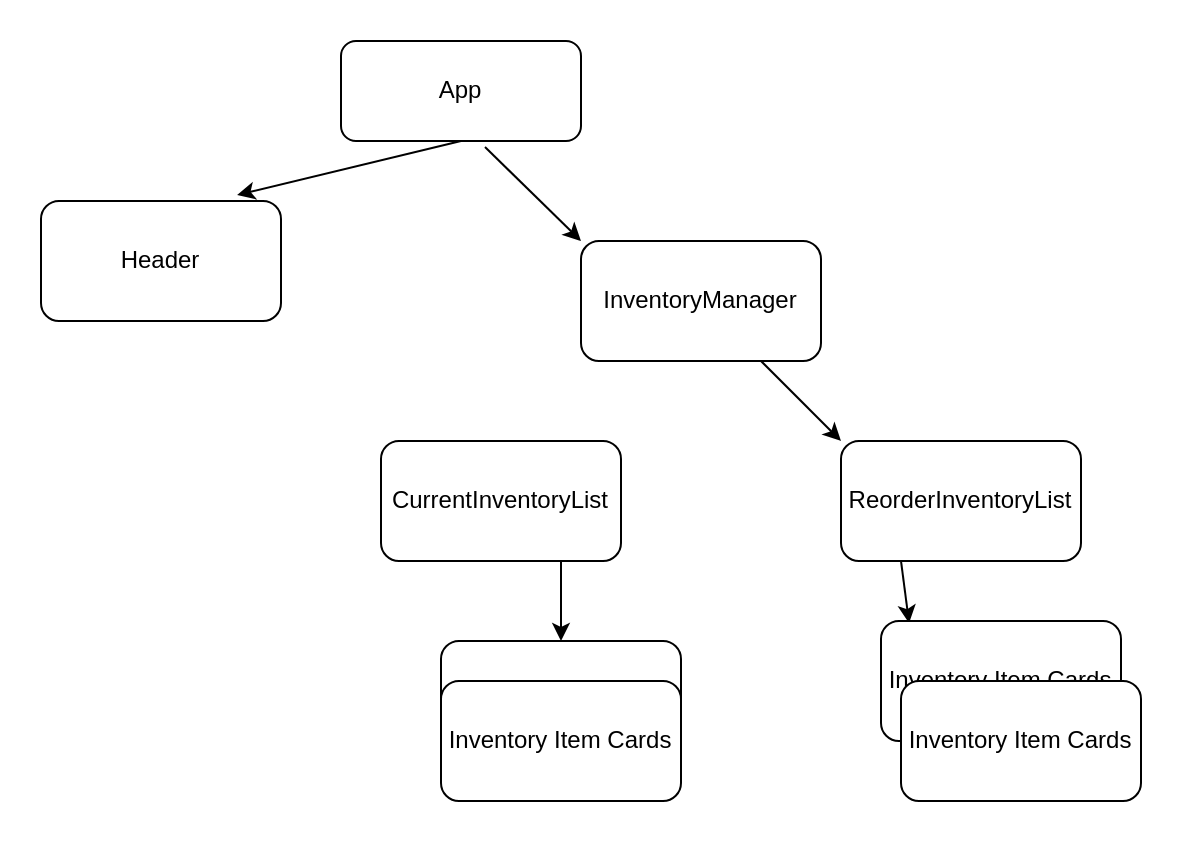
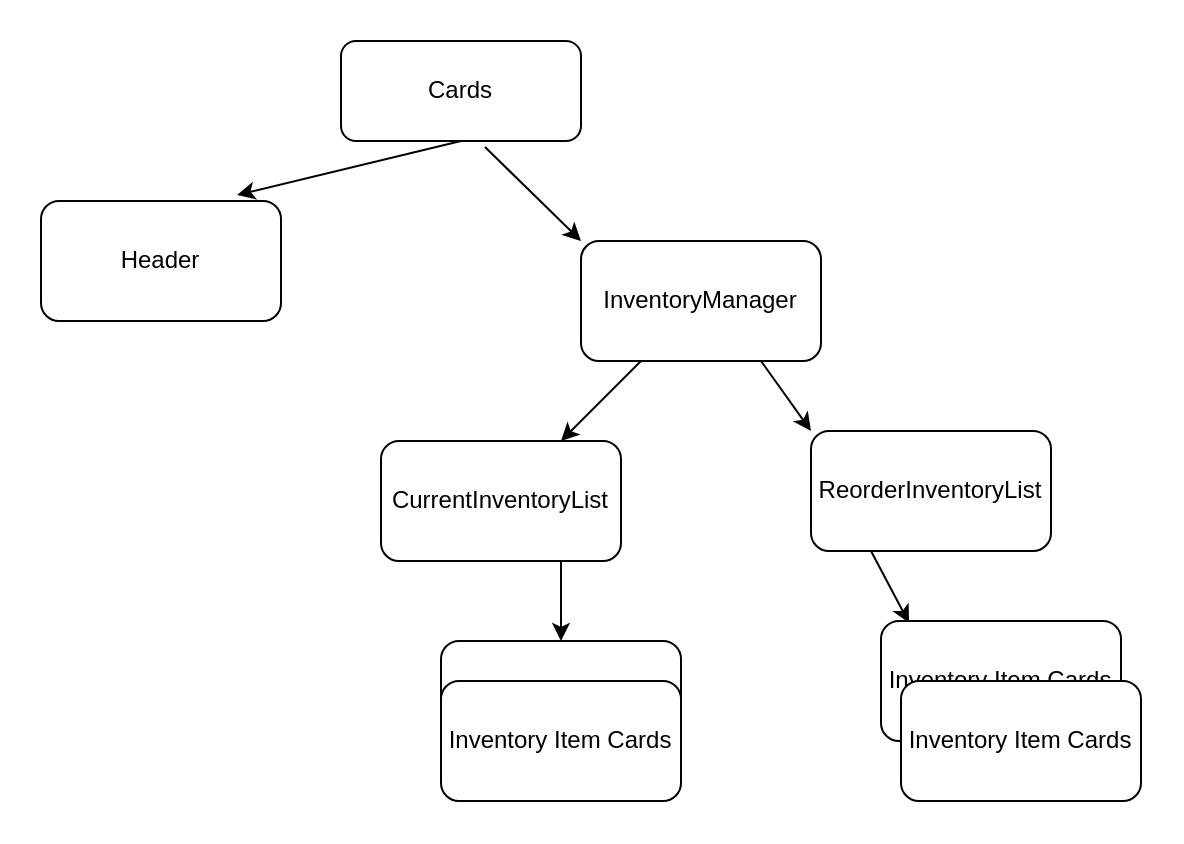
node "App": label "App" -> "Cards"
edge "InventoryManager" -> "CurrentInventoryList": added
node "ReorderInventoryList": moved (961, 501) -> (931, 491)
